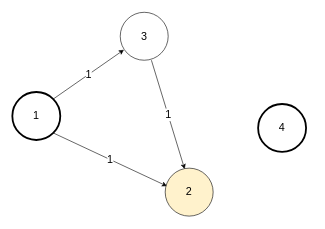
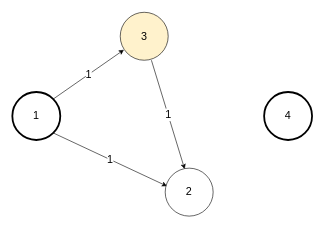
node "3": fillcolor #ffffff -> #fff2cc
node "4": moved (282, 128) -> (288, 116)
node "2": fillcolor #fff2cc -> #ffffff
